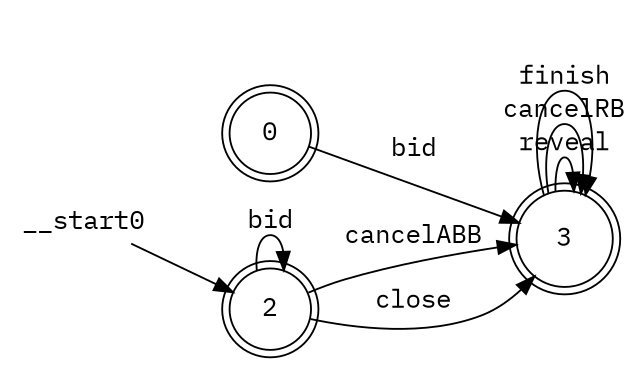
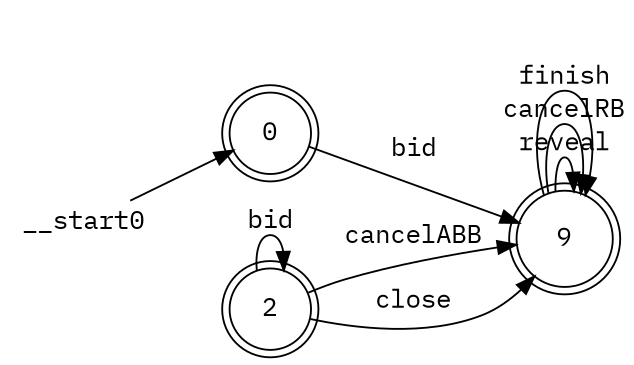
node "3": label "3" -> "9"
edge "__start0" -> "2": now "__start0" -> "0"
